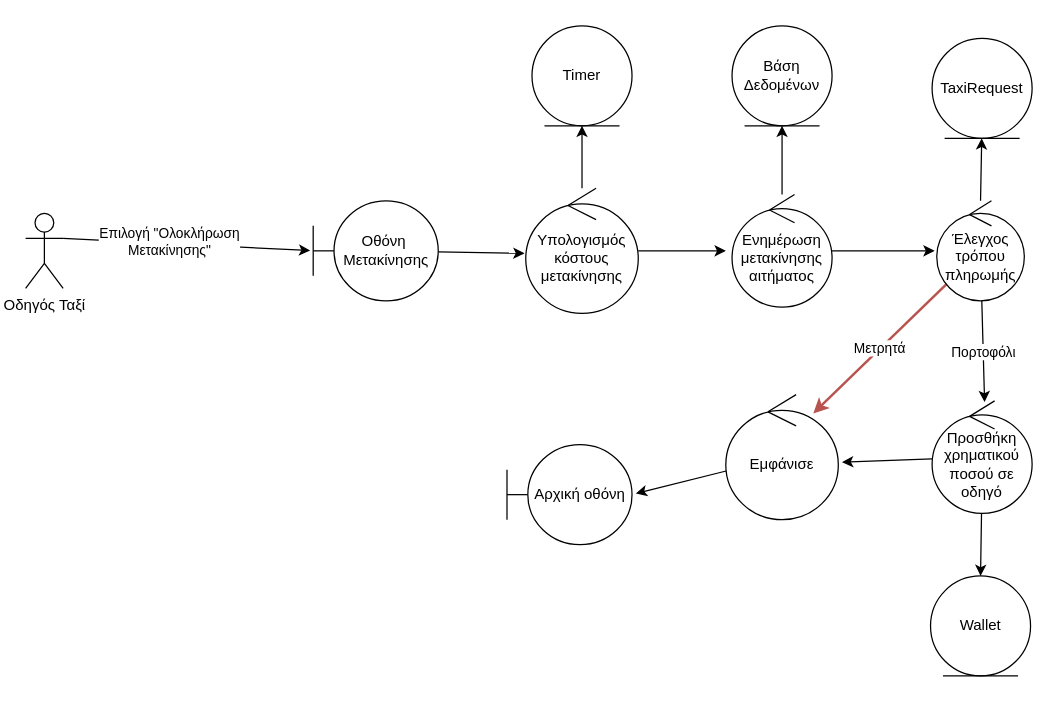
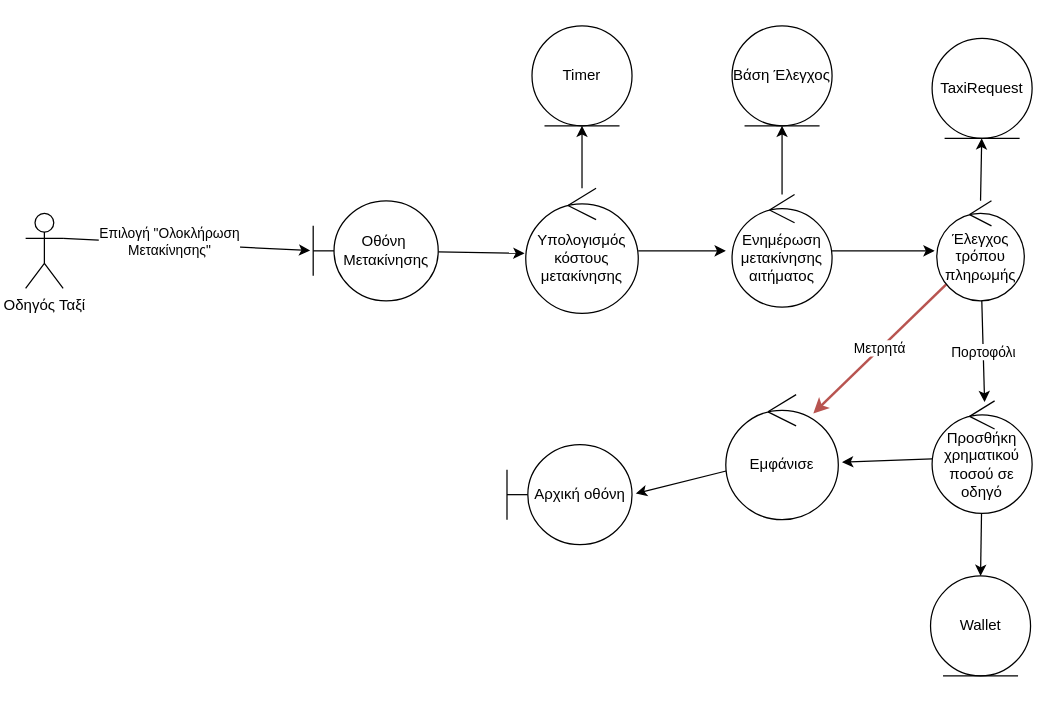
node "Βάση Δεδομένων": label "Βάση Δεδομένων" -> "Βάση Έλεγχος"
